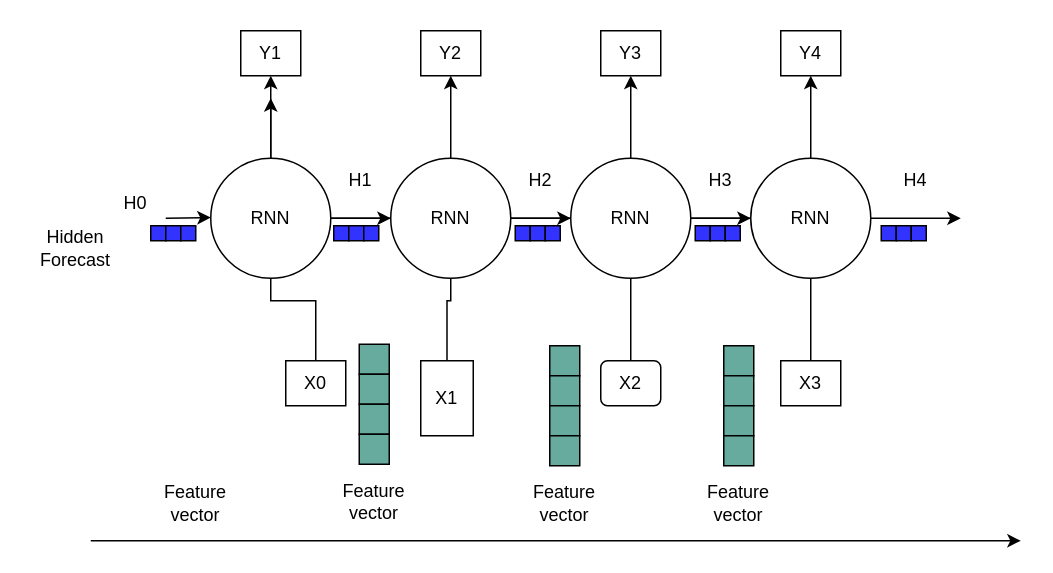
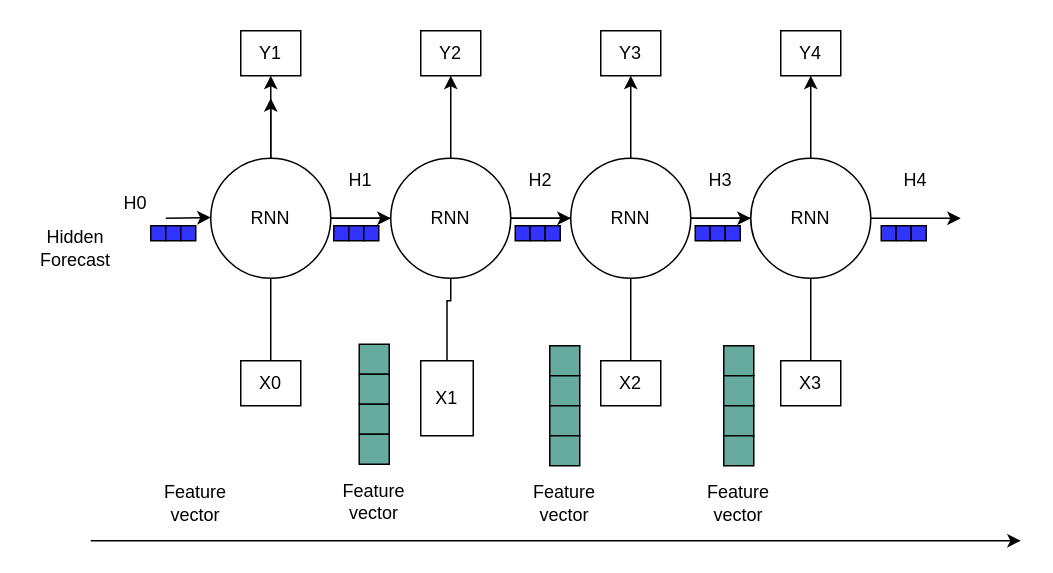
node "X0": moved (316, 383) -> (271, 383)
node "X2": shape rounded rectangle -> rectangle
